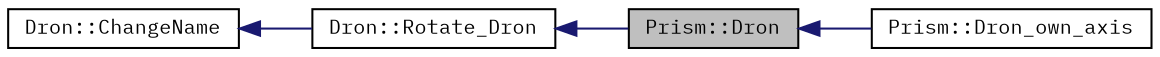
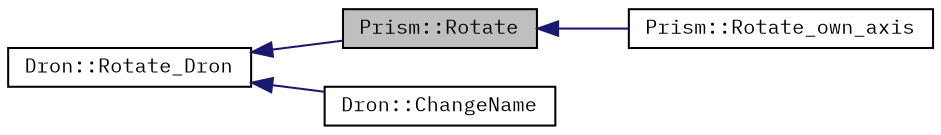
edge "Dron::Rotate_Dron" -> "Dron::ChangeName": reversed
node "Prism::Dron": label "Prism::Dron" -> "Prism::Rotate"
node "Prism::Dron_own_axis": label "Prism::Dron_own_axis" -> "Prism::Rotate_own_axis"
